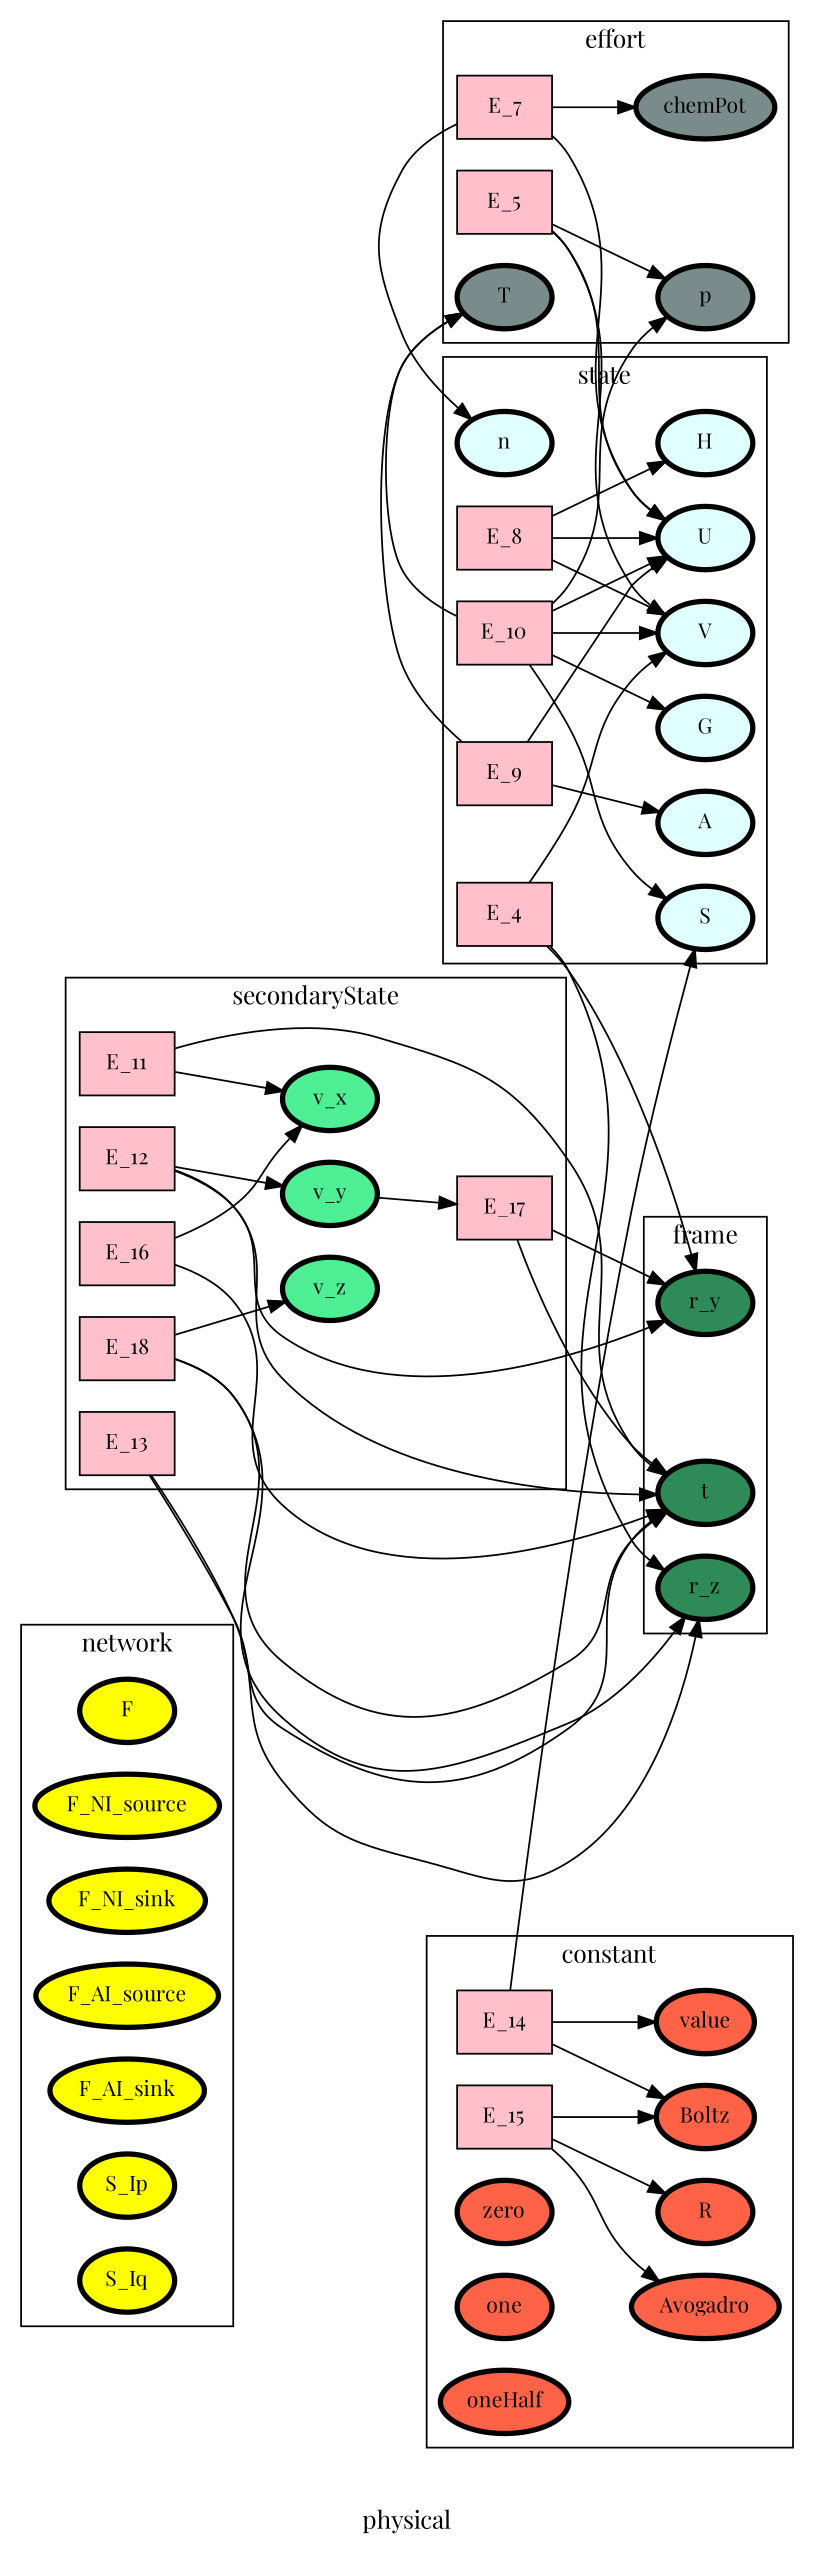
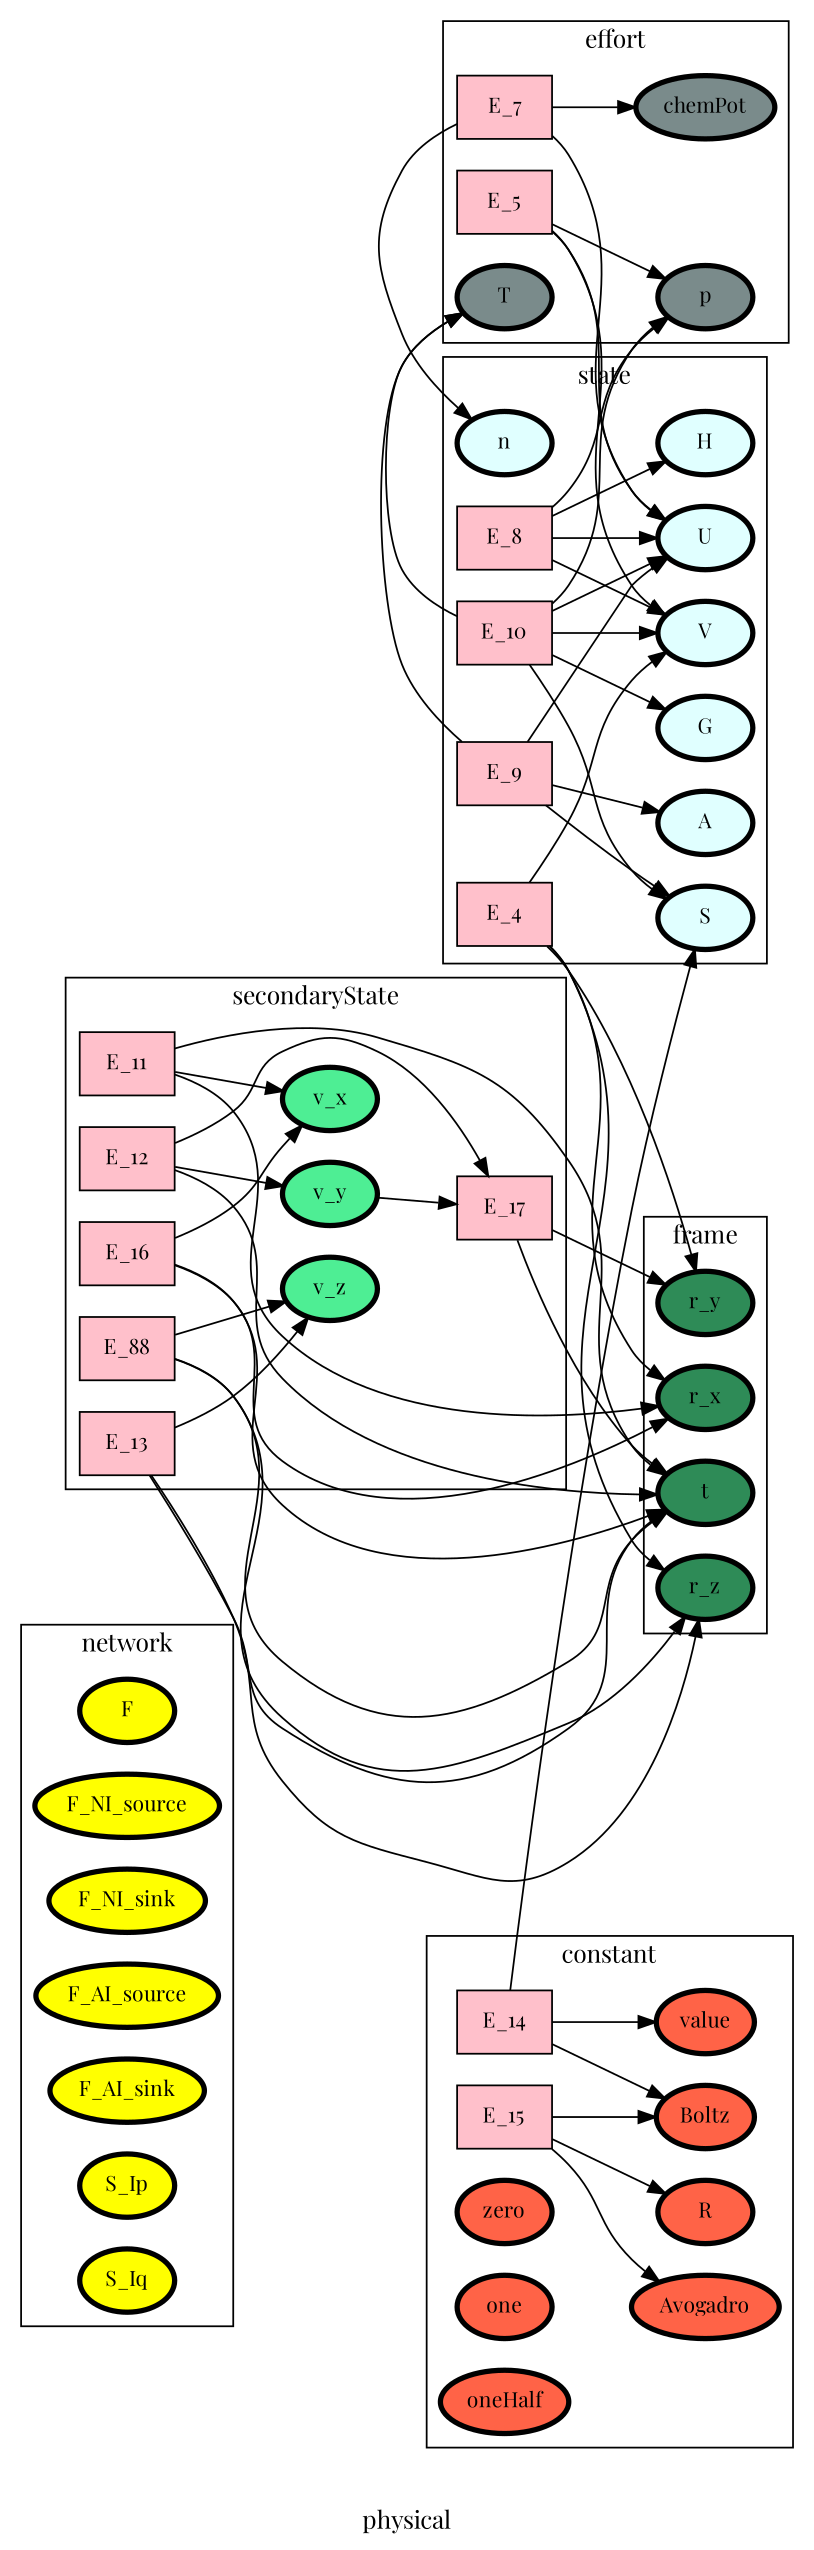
edge "E_8" -> "p": added
edge "E_9" -> "S": added
node "E_18": label "E_18" -> "E_88"
edge "E_12" -> "r_y": now "E_12" -> "E_17"
edge "E_13" -> "v_z": added
node "r_x": added
